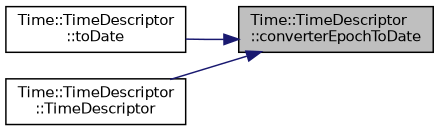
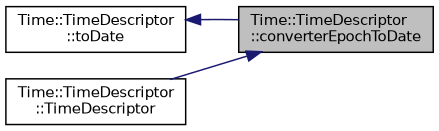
edge "Time::TimeDescriptor ::toDate" -> "Time::TimeDescriptor ::converterEpochToDate": reversed
